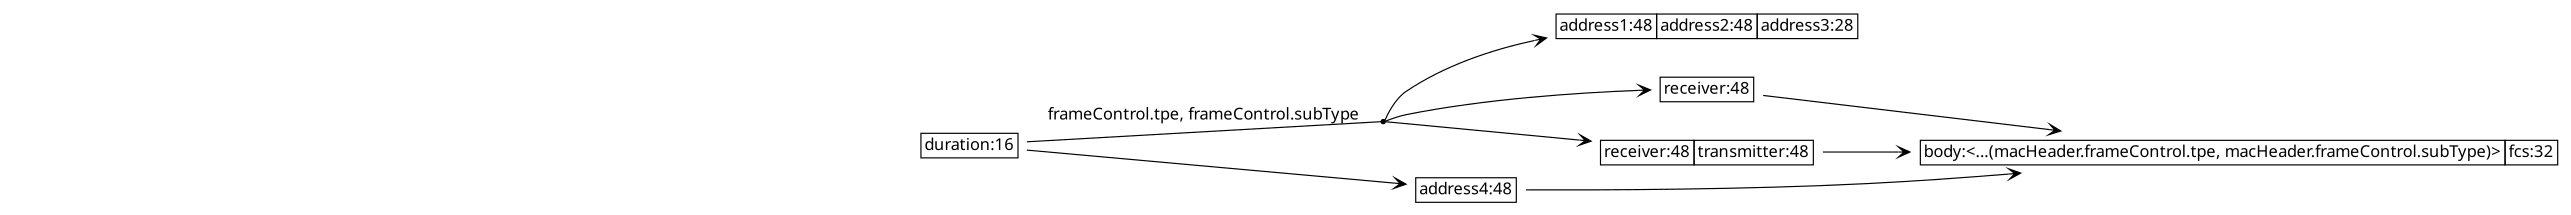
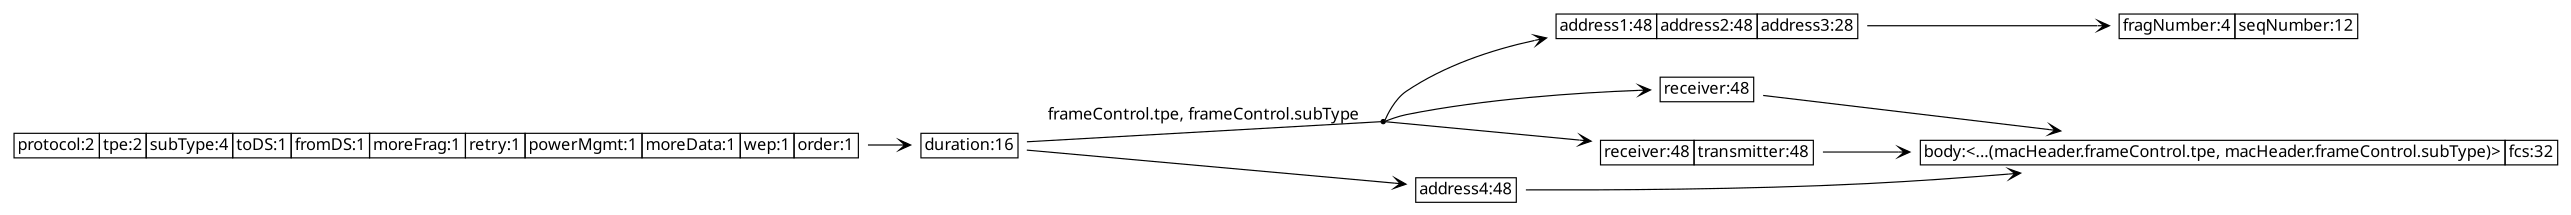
node "fragNumber:4": added
node "protocol:2": added
